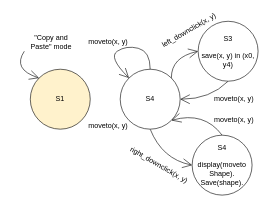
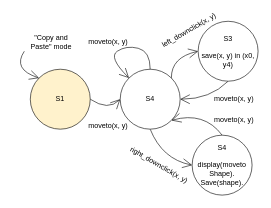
edge "S1" -> "S4": added
